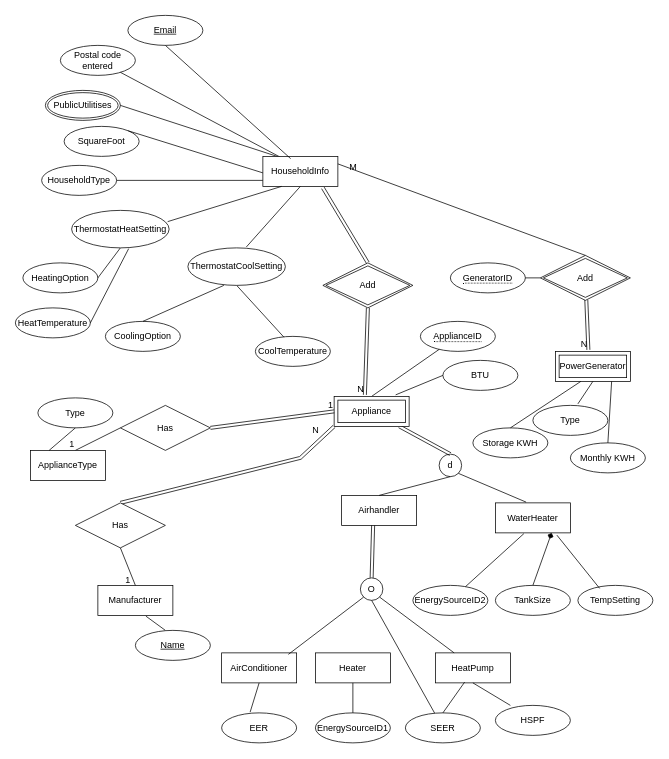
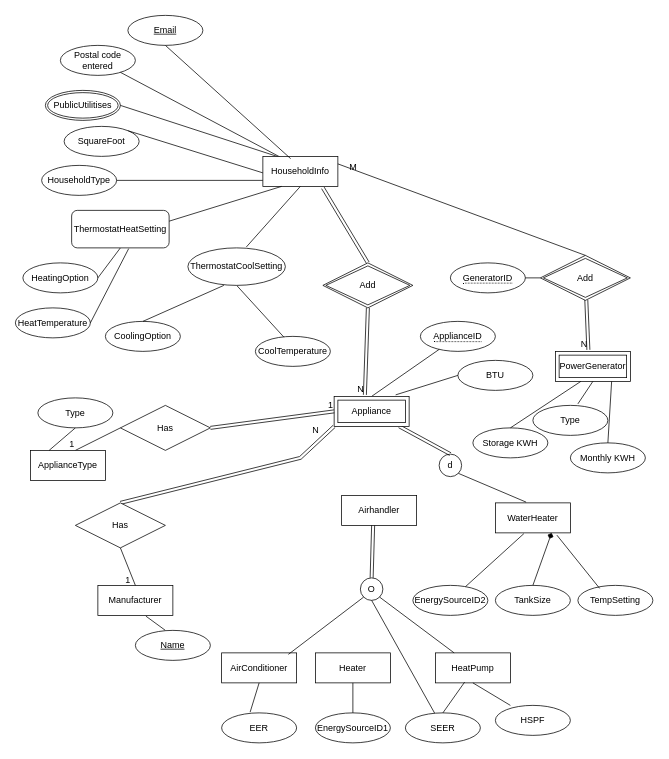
node "ThermostatHeatSetting": shape ellipse -> rounded rectangle
node "BTU": moved (480, 375) -> (495, 375)
edge "d" -- "Airhandler": removed
